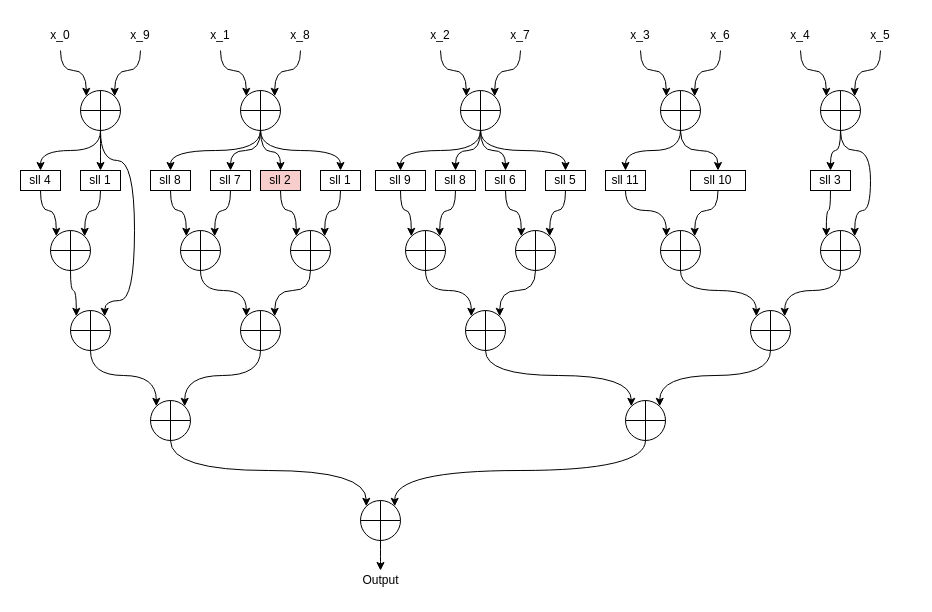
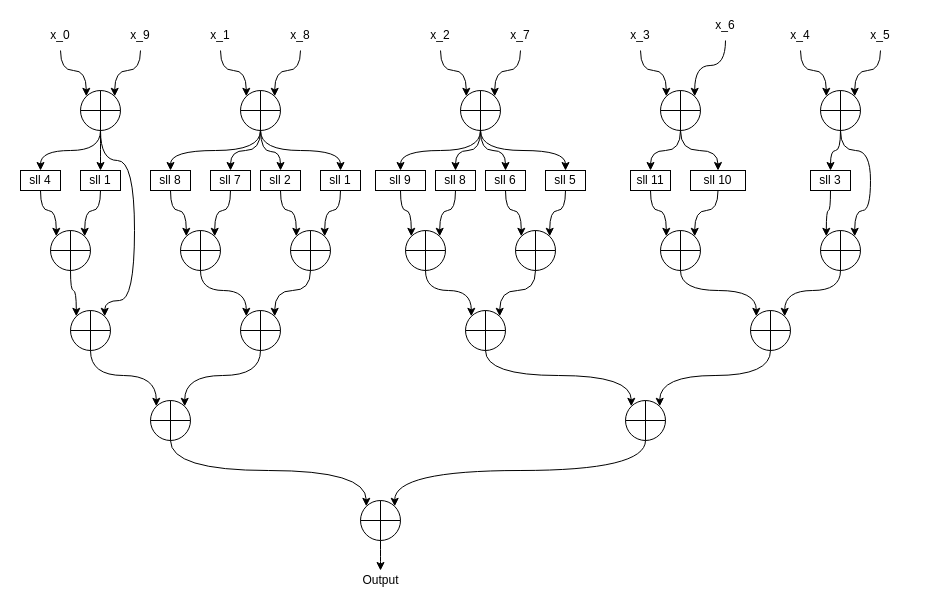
node "x_6": moved (721, 36) -> (726, 26)
node "sll 2": fillcolor #f8cecc -> #ffffff
node "sll 11": moved (626, 181) -> (651, 181)
